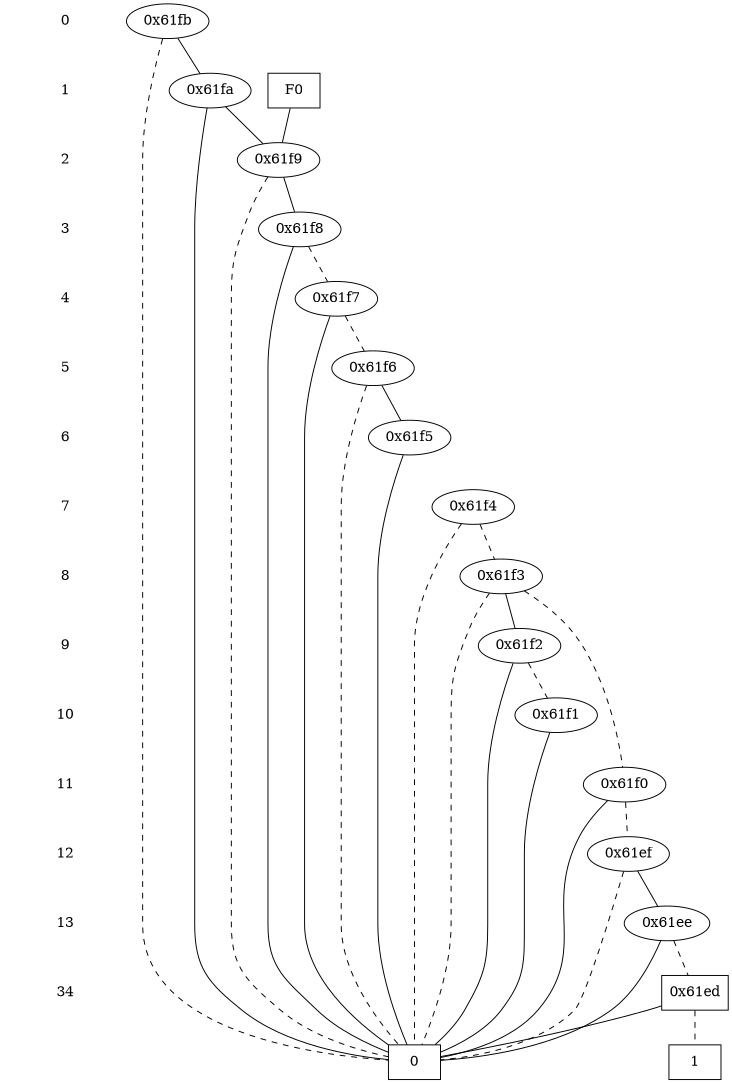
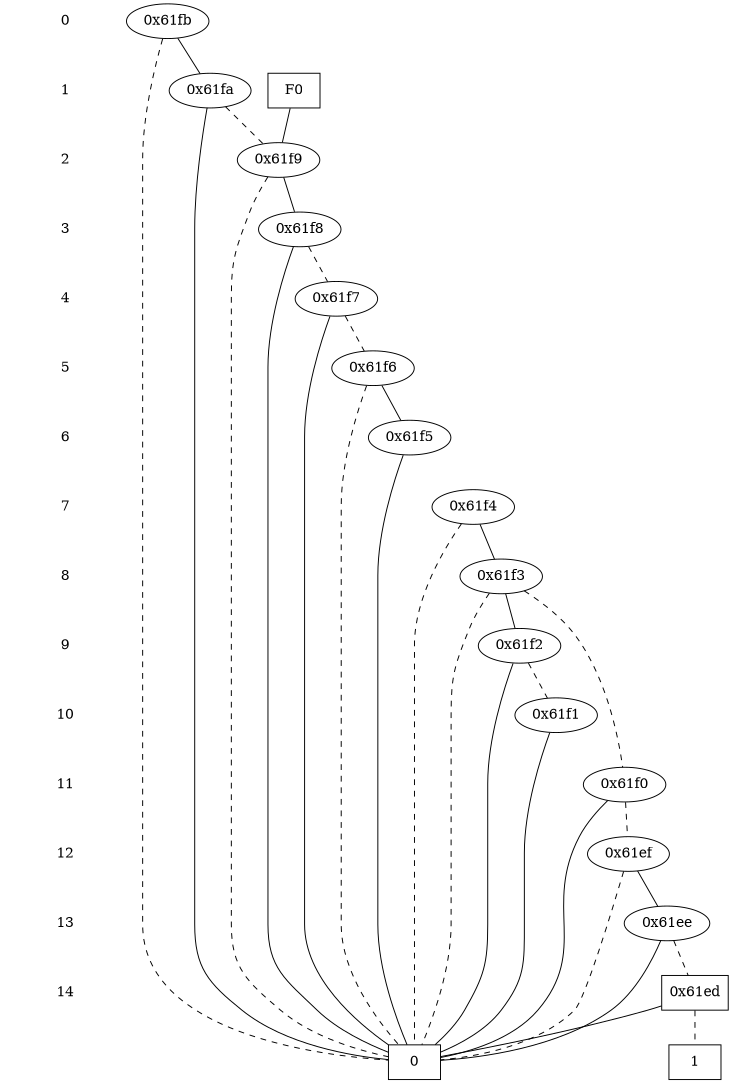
edge "0x61fa" -- "0x61f9": style solid -> dashed
edge "0x61f4" -- "0x61f3": style dashed -> solid
node "34": label "34" -> "14"
